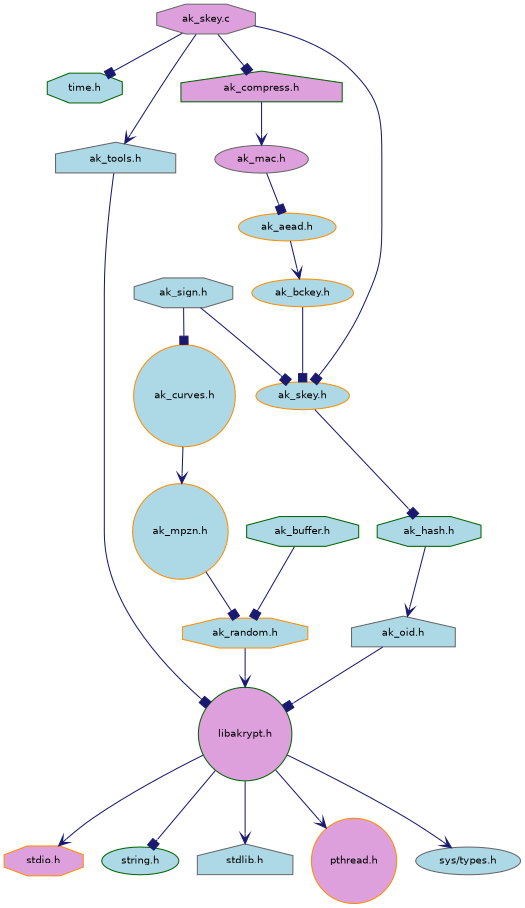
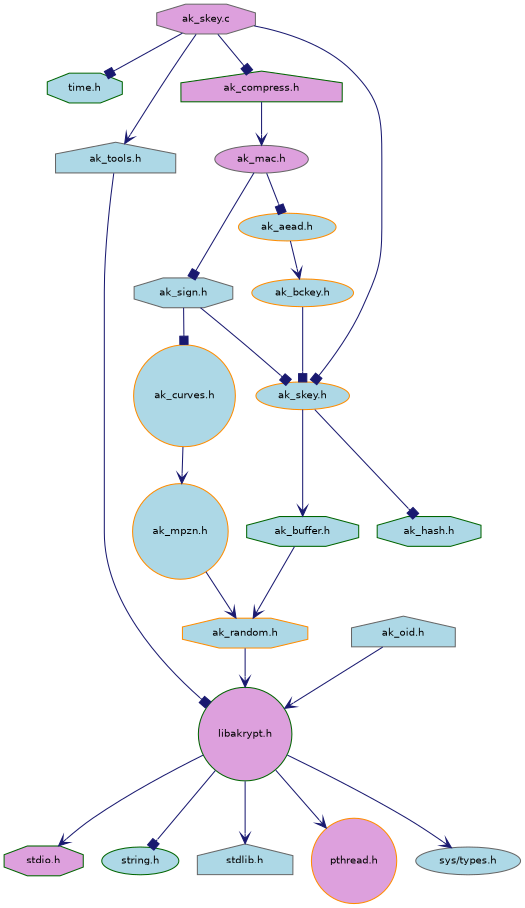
edge "ak_mac.h" -> "ak_sign.h": added
edge "ak_skey.h" -> "ak_buffer.h": added
edge "ak_hash.h" -> "ak_oid.h": removed
edge "ak_buffer.h" -> "ak_random.h": arrowhead box -> vee
edge "ak_mpzn.h" -> "ak_random.h": arrowhead box -> vee
edge "ak_oid.h" -> "libakrypt.h": arrowhead box -> vee
node "stdio.h": color darkorange -> darkgreen
